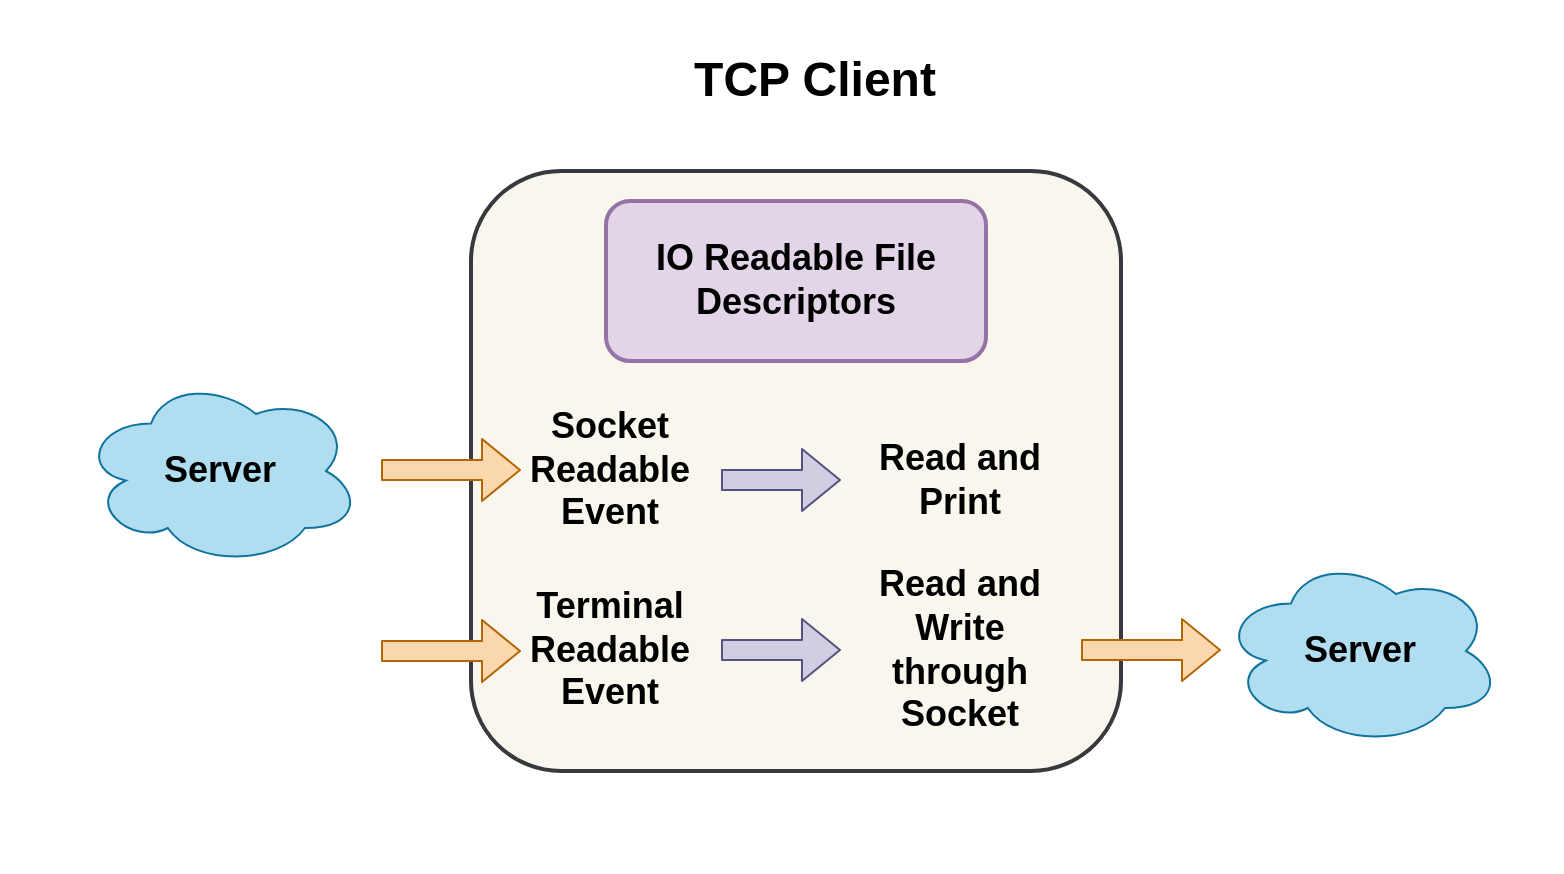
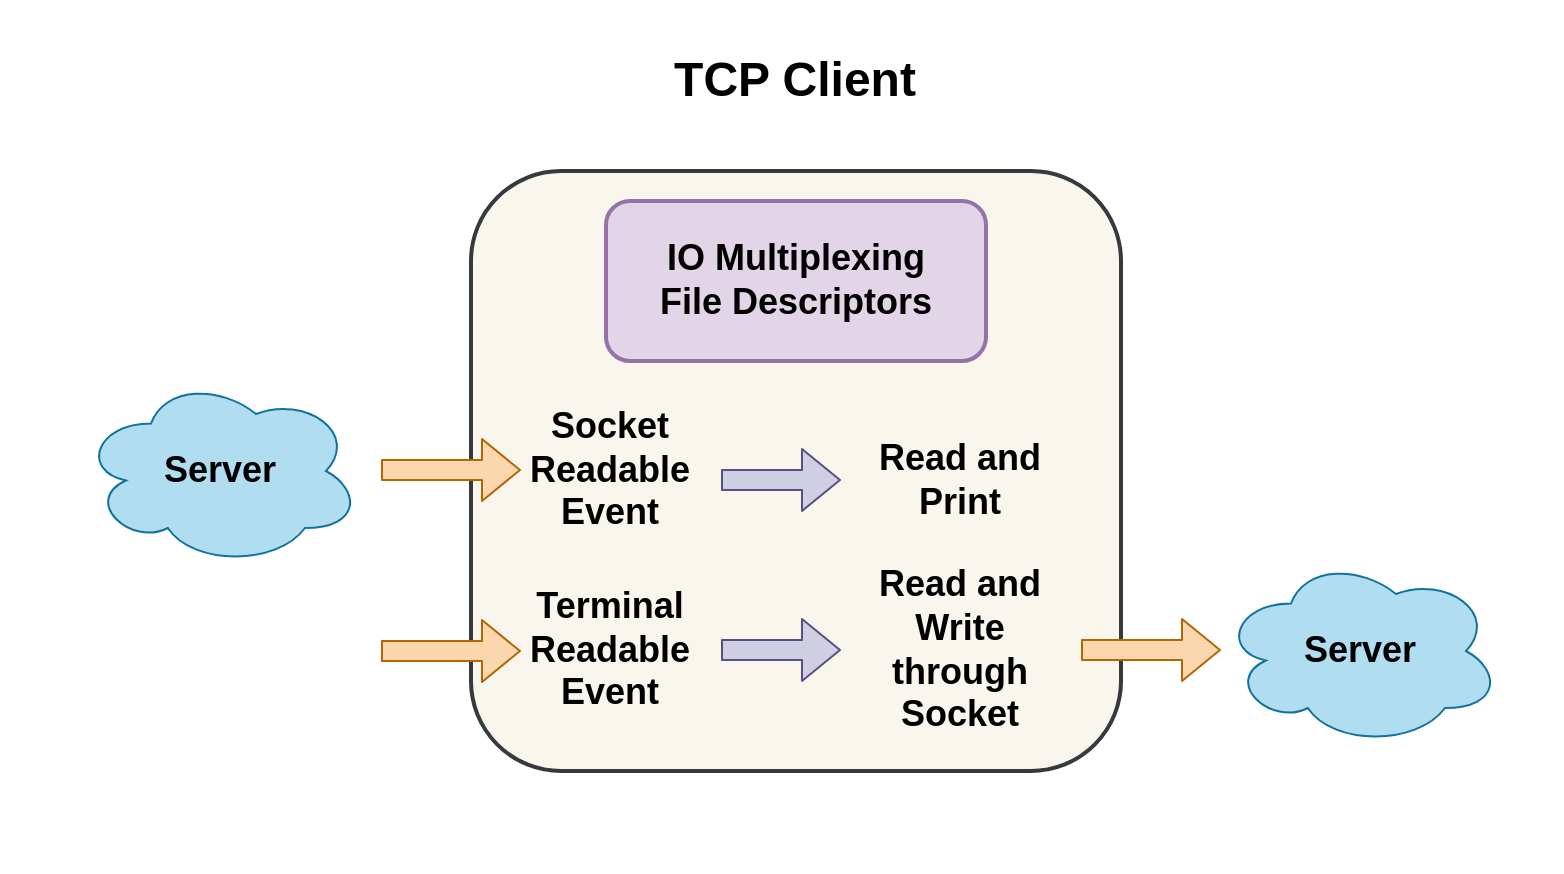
node "TCP Client": moved (816, 81) -> (796, 81)
node "IO Readable File Descriptors": label "IO Readable File Descriptors" -> "IO Multiplexing File Descriptors"
